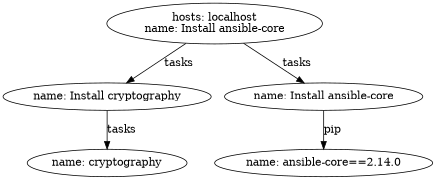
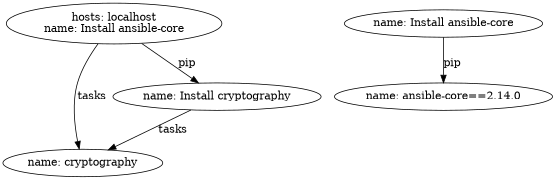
edge "hosts: localhost name: Install ansible-core" -> "name: Install ansible-core": now "hosts: localhost name: Install ansible-core" -> "name: cryptography"
edge "hosts: localhost name: Install ansible-core" -> "name: Install cryptography": label "tasks" -> "pip"
